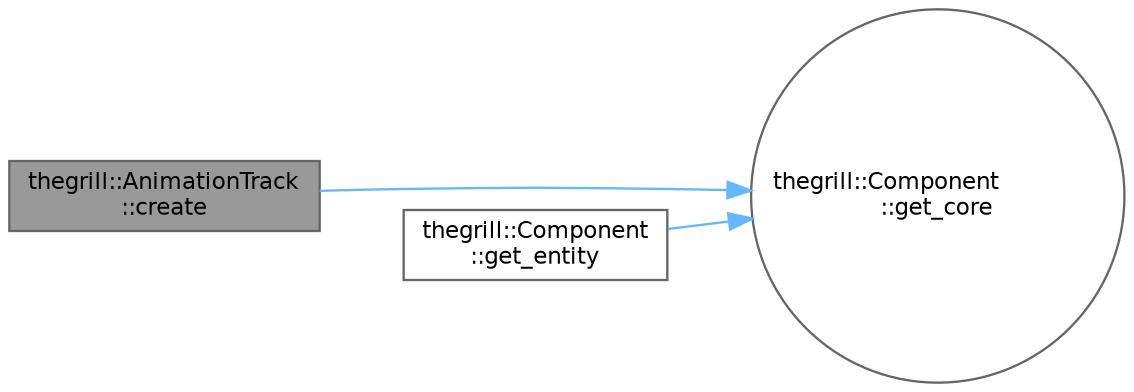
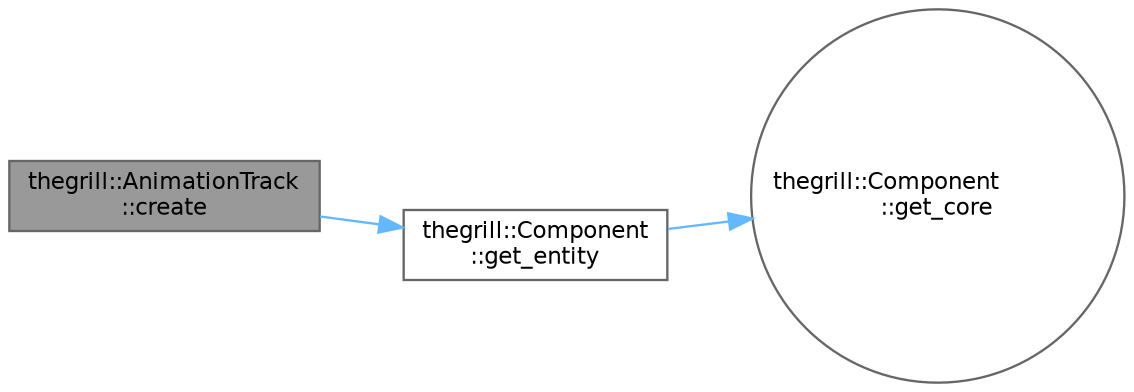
edge "thegrill::AnimationTrack ::create" -> "thegrill::Component ::get_core": now "thegrill::AnimationTrack ::create" -> "thegrill::Component ::get_entity"
